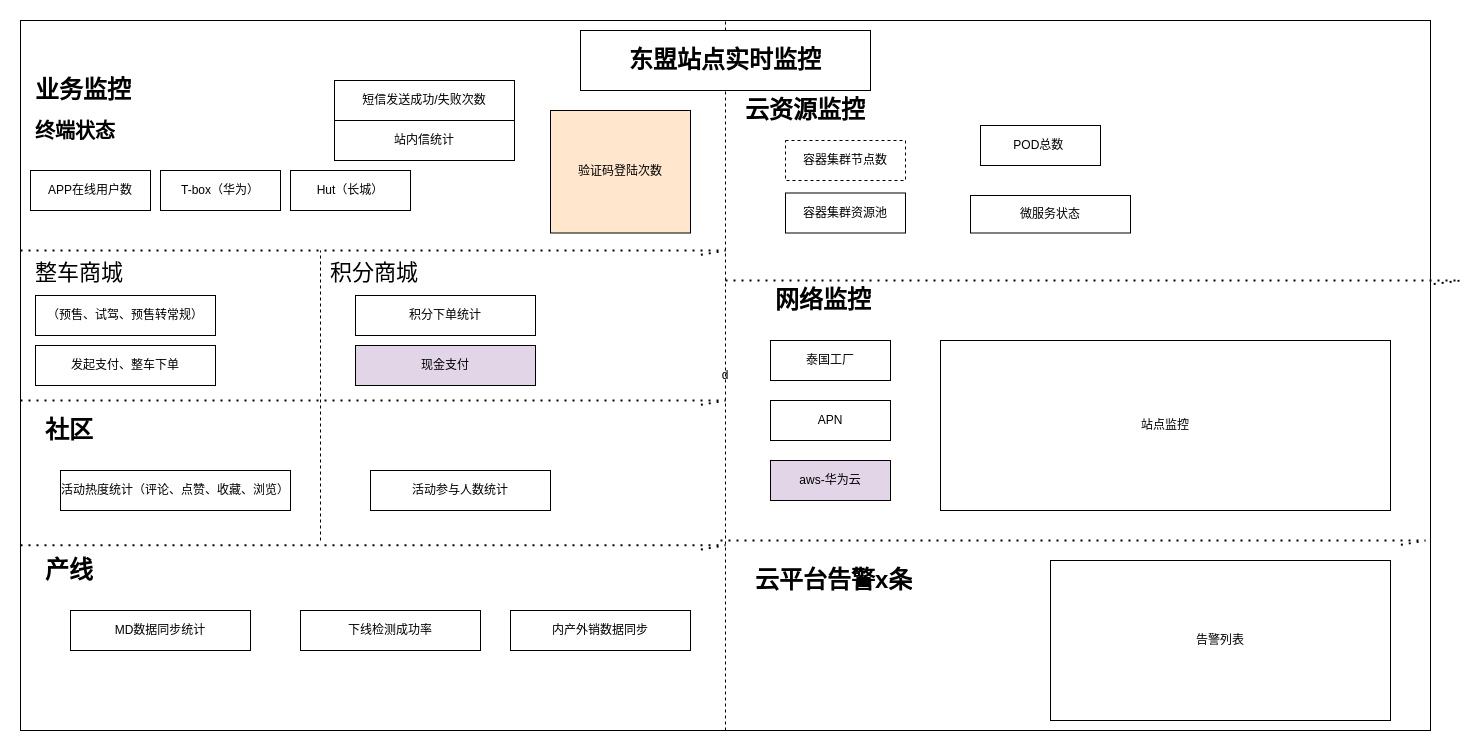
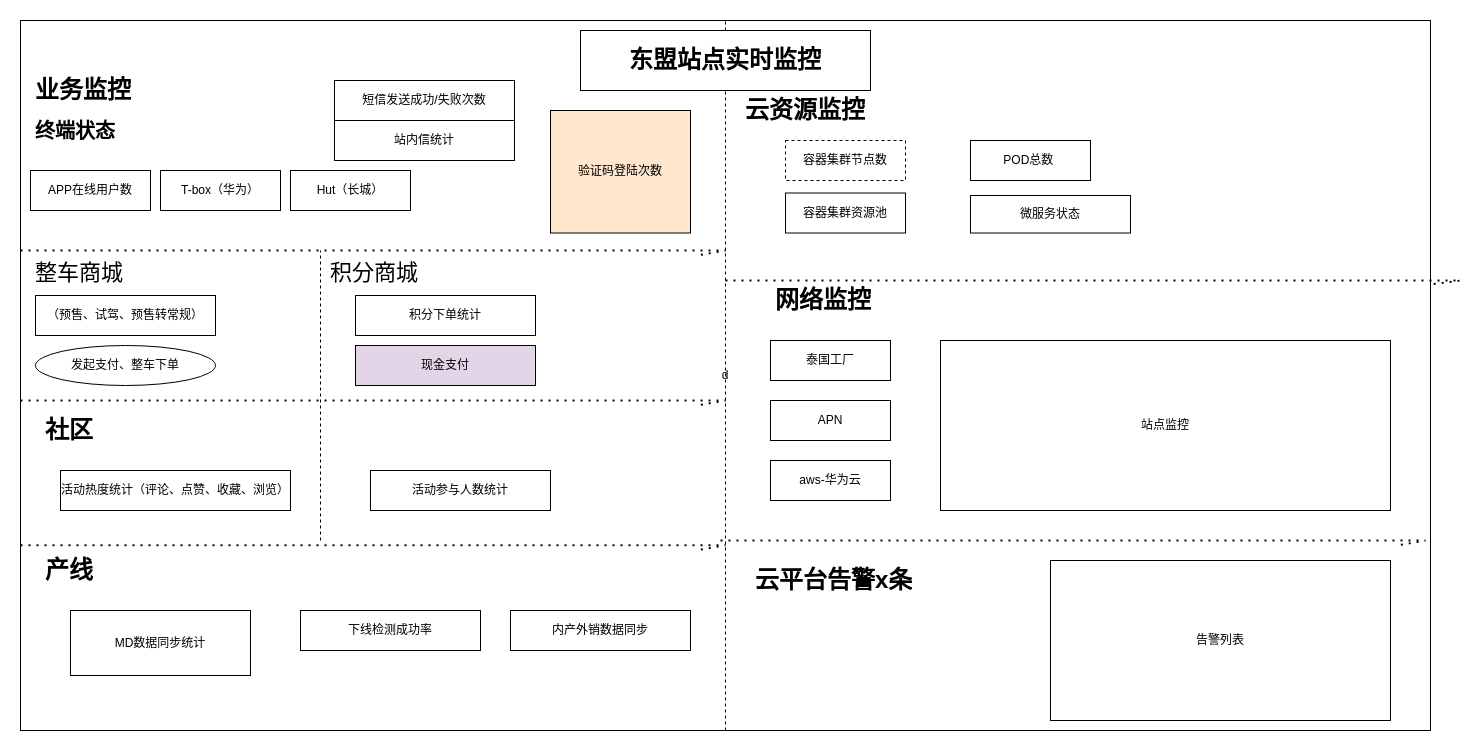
node "POD总数": moved (1041, 146) -> (1031, 161)
node "发起支付、整车下单": shape rectangle -> ellipse
node "aws-华为云": fillcolor #e1d5e7 -> #ffffff
node "MD数据同步统计": size 180x40 -> 180x65
